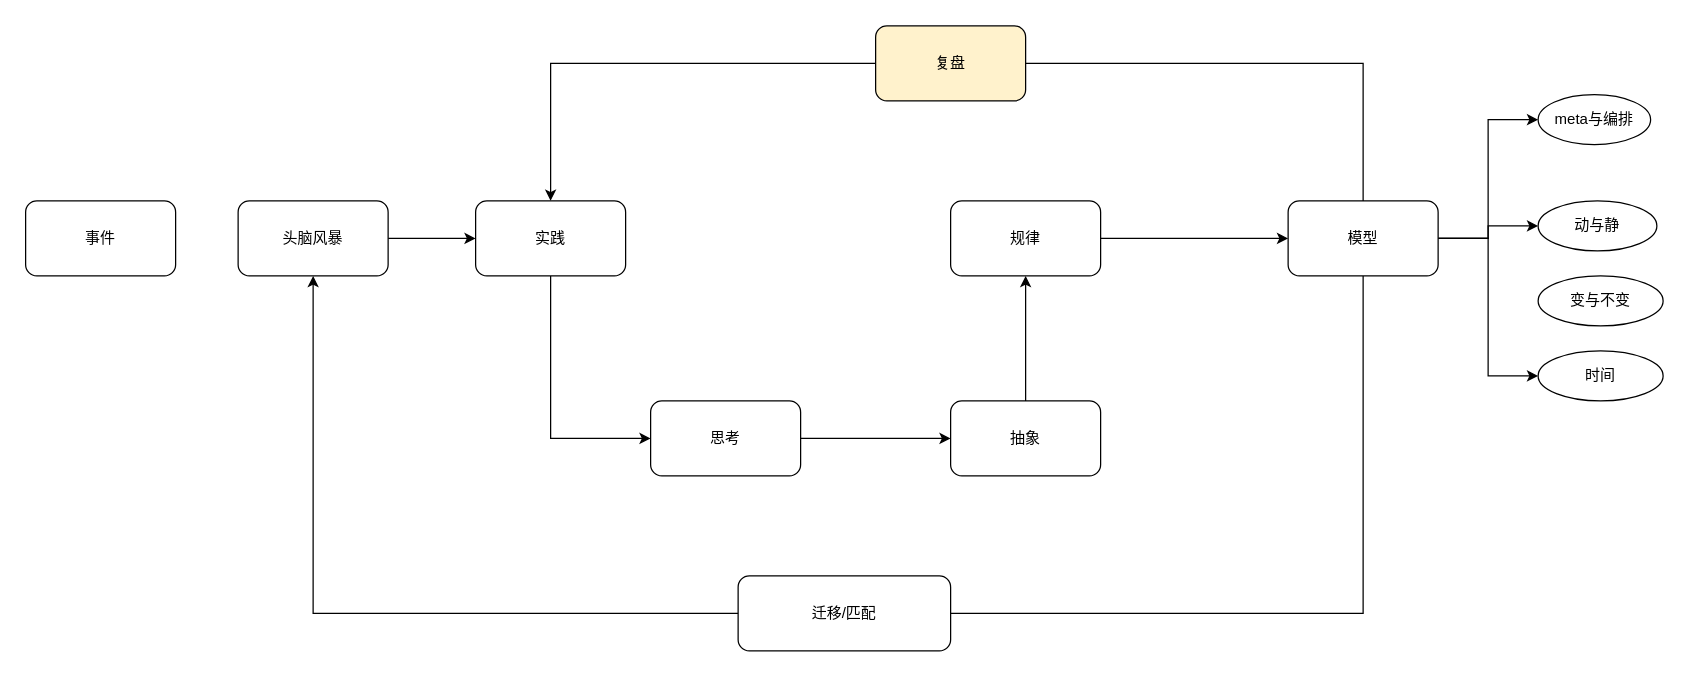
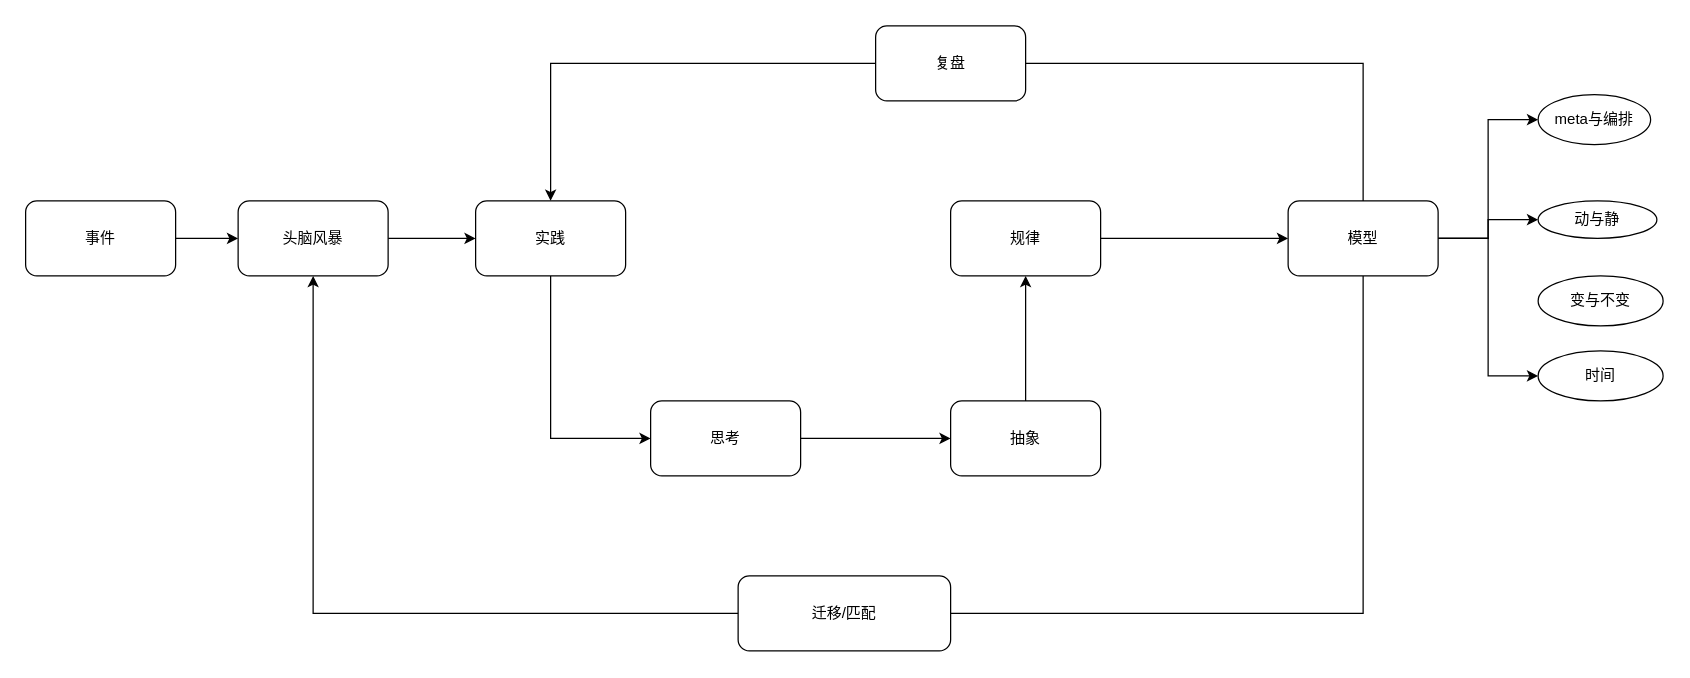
node "复盘": fillcolor #fff2cc -> #ffffff
node "动与静": size 119x50 -> 119x38
edge "事件" -> "头脑风暴": added
